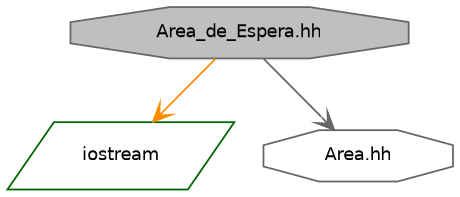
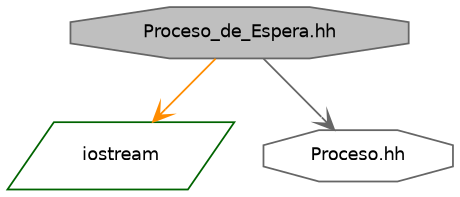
node "Area_de_Espera.hh": label "Area_de_Espera.hh" -> "Proceso_de_Espera.hh"
node "Area.hh": label "Area.hh" -> "Proceso.hh"
